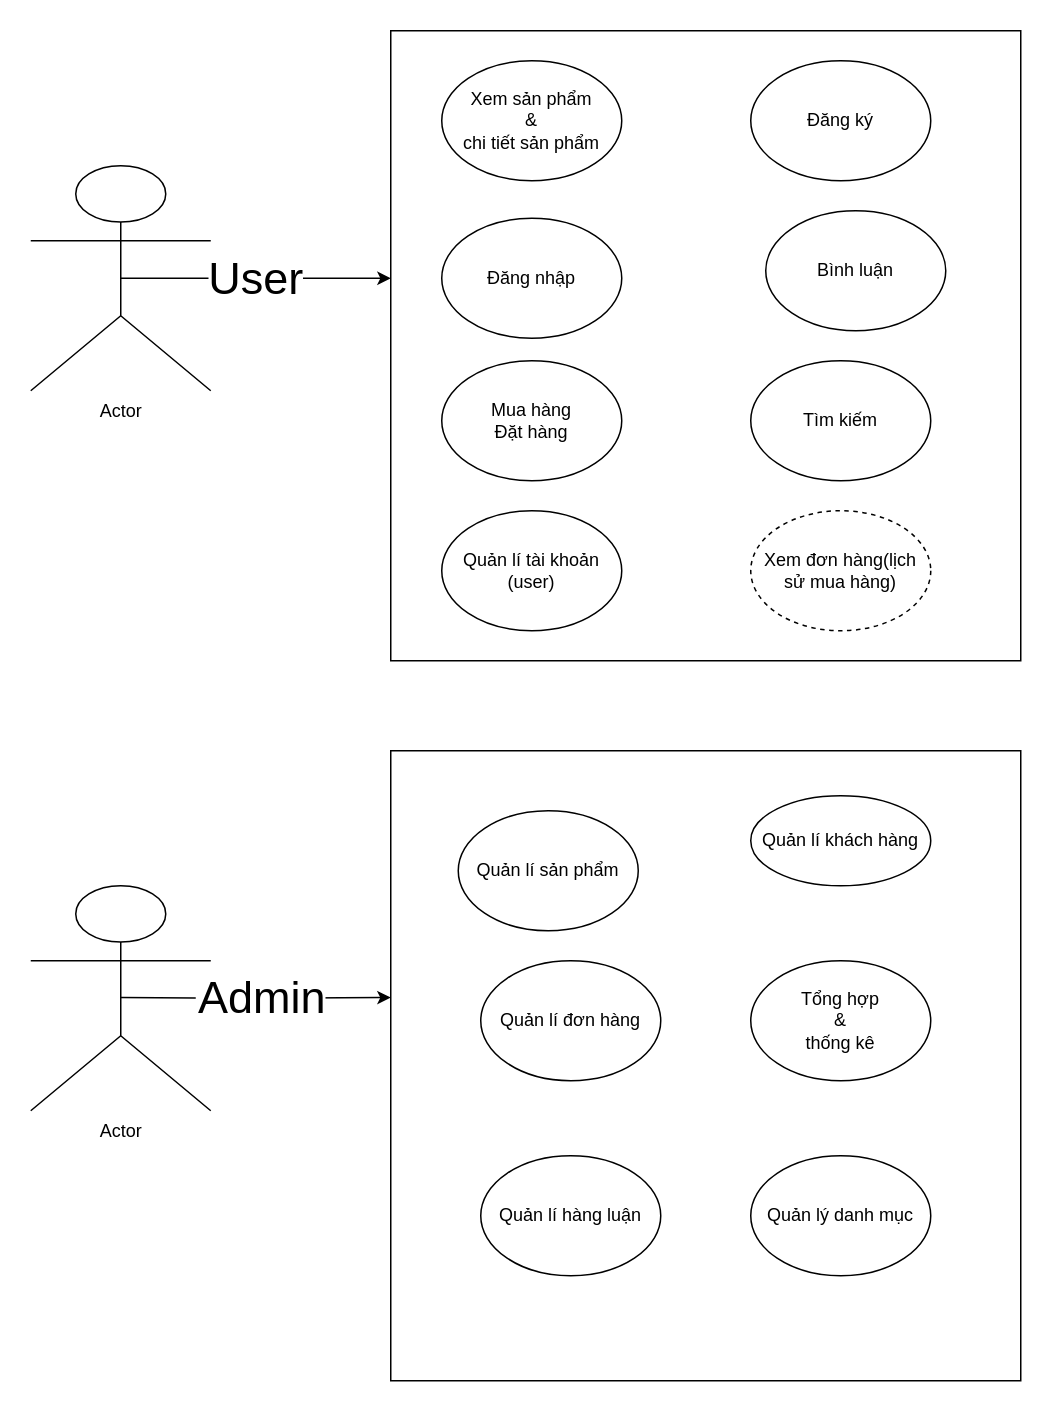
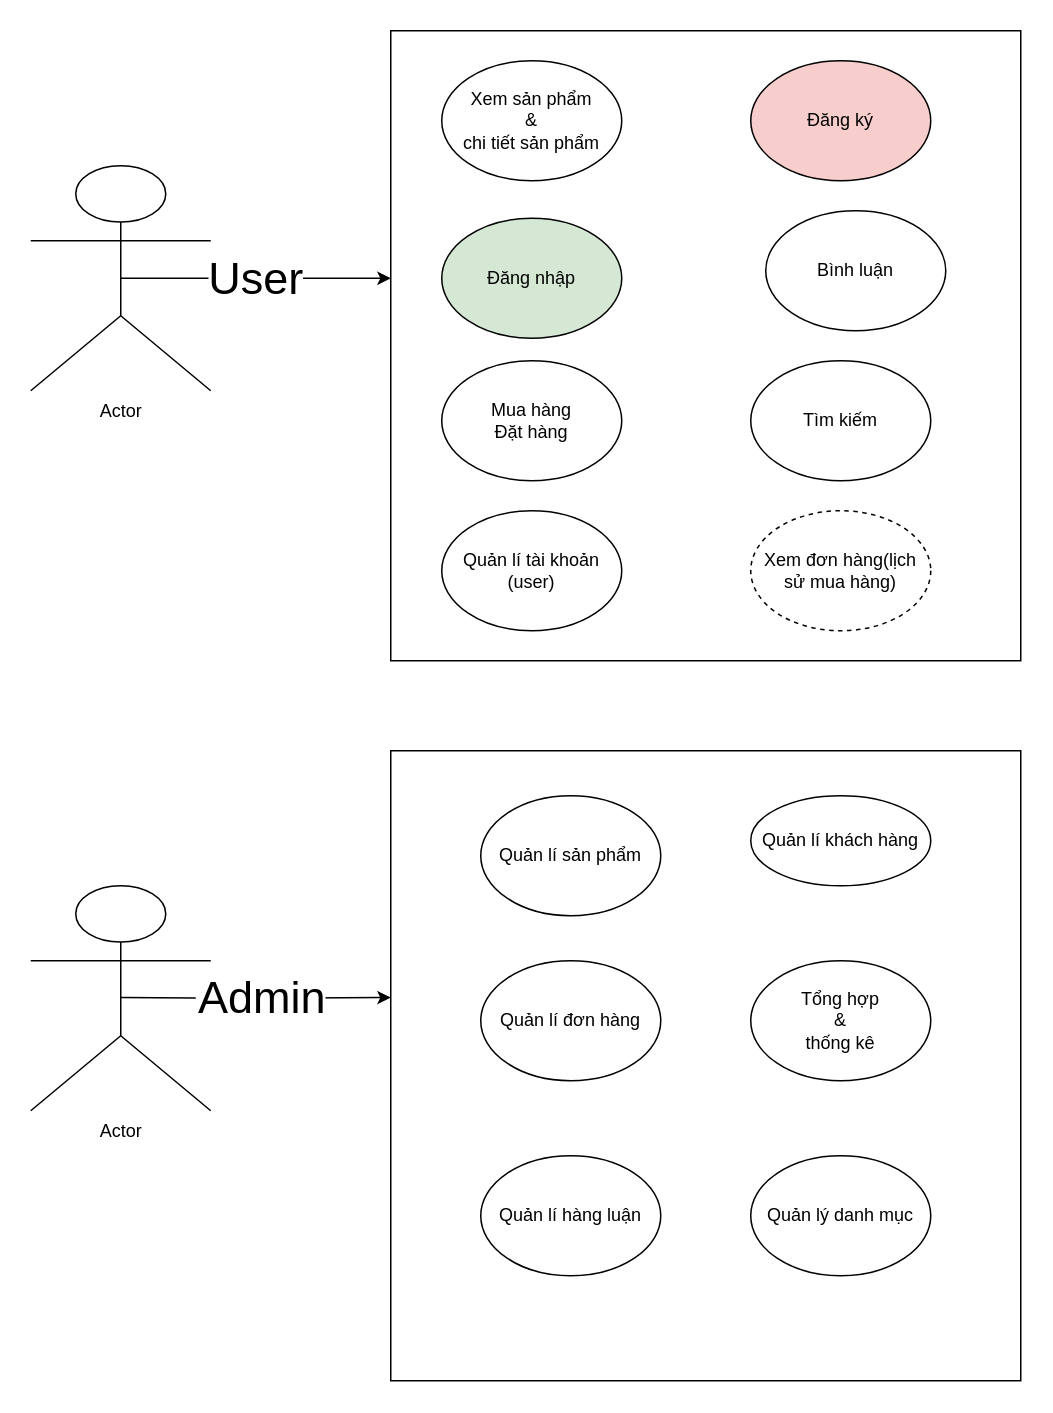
node "Đăng ký": fillcolor #ffffff -> #f8cecc
node "Đăng nhập": fillcolor #ffffff -> #d5e8d4
node "Quản lí sản phẩm": moved (548, 871) -> (571, 856)
